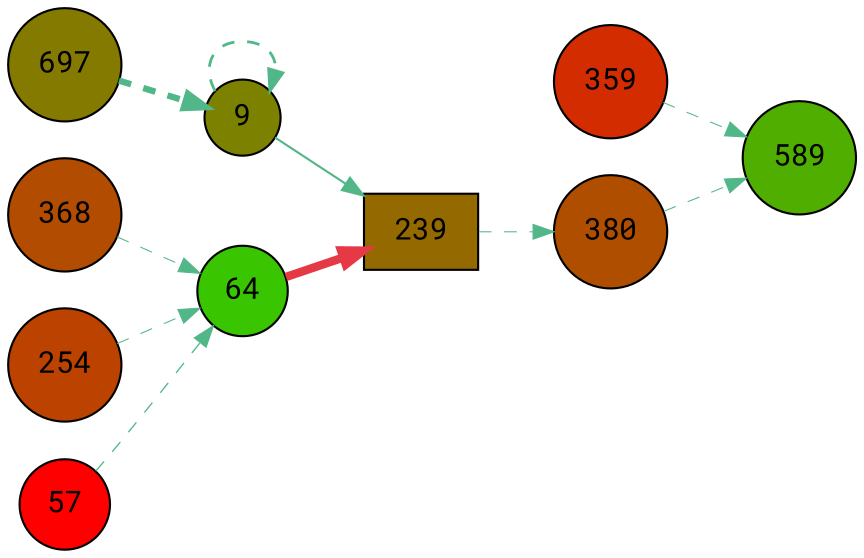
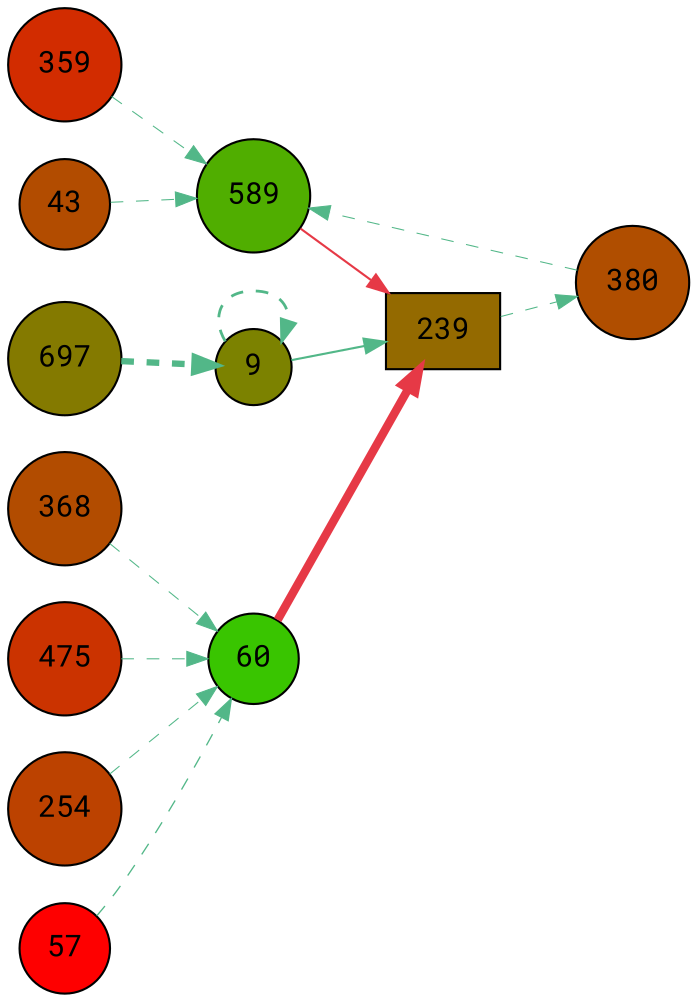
node "43": added
edge "589" -> "239": added
node "64": label "64" -> "60"
node "475": added
